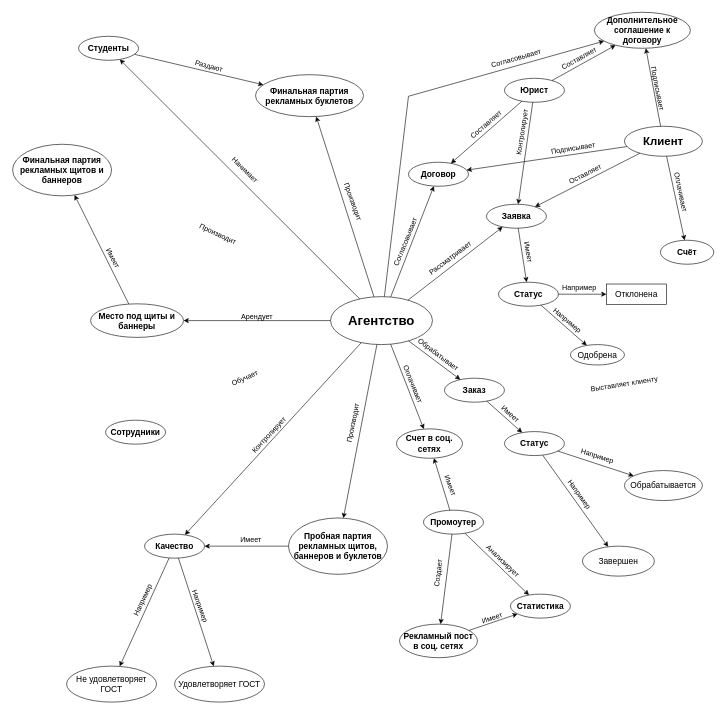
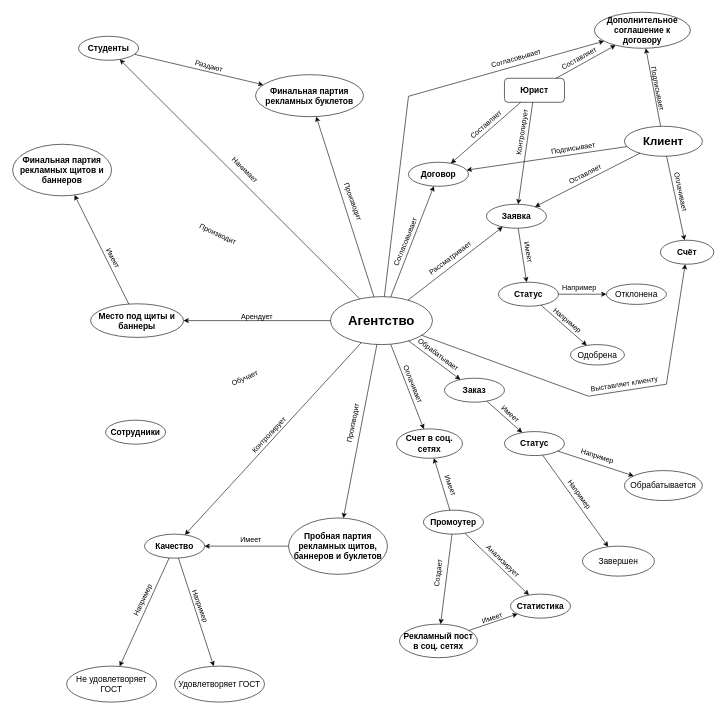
node "Юрист": shape ellipse -> rounded rectangle
node "Отклонена": shape rectangle -> ellipse
edge "Агентство" -> "Счёт": added
